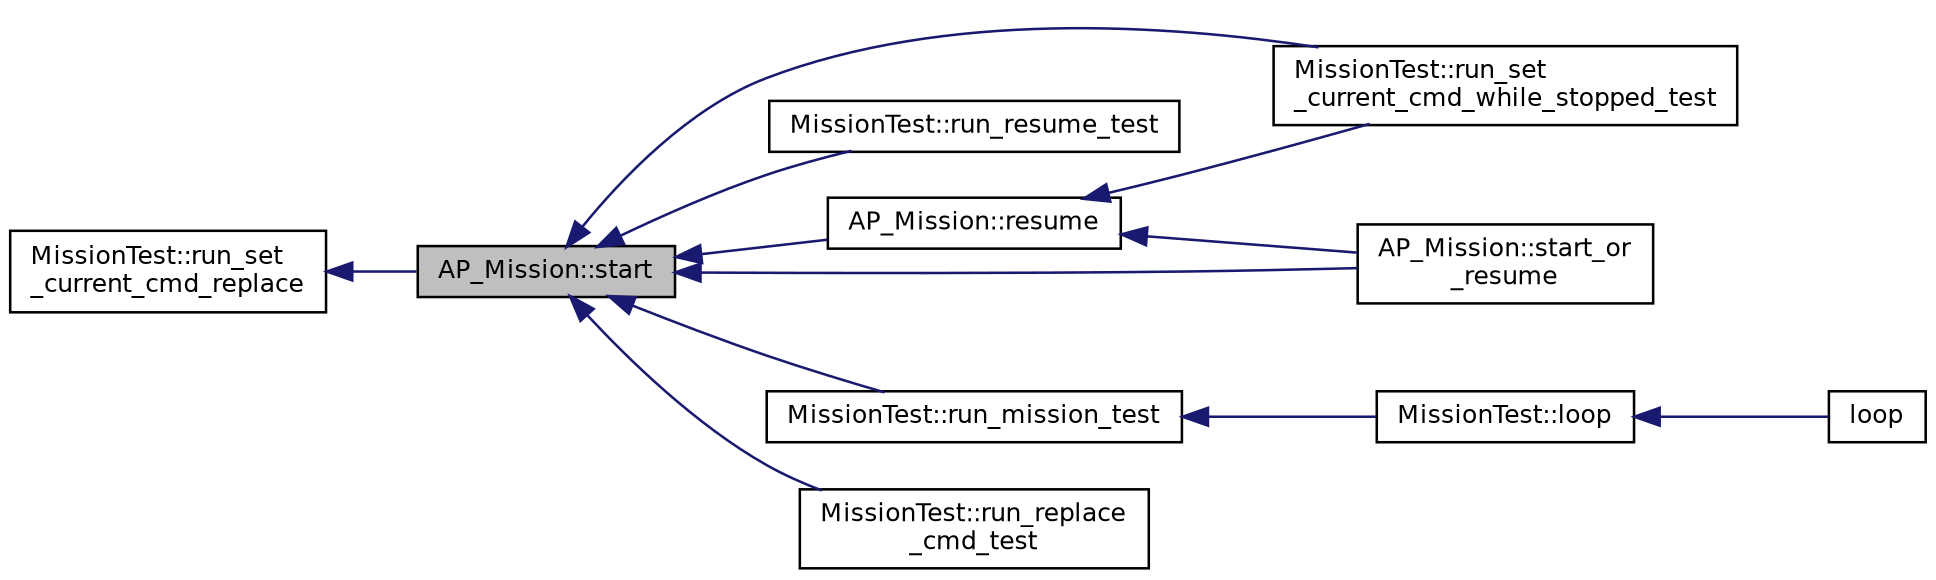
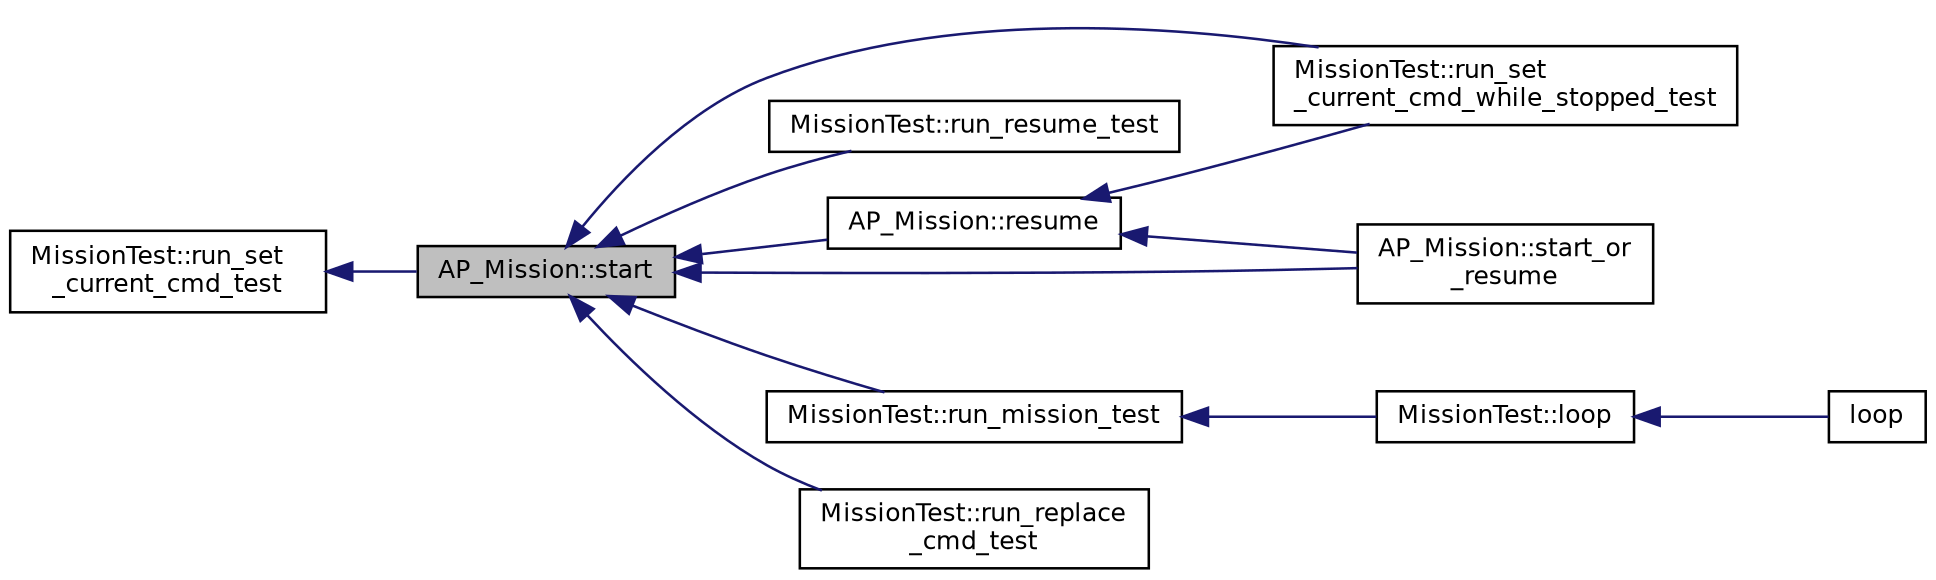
node "MissionTest::run_set _current_cmd_replace": label "MissionTest::run_set _current_cmd_replace" -> "MissionTest::run_set _current_cmd_test"
